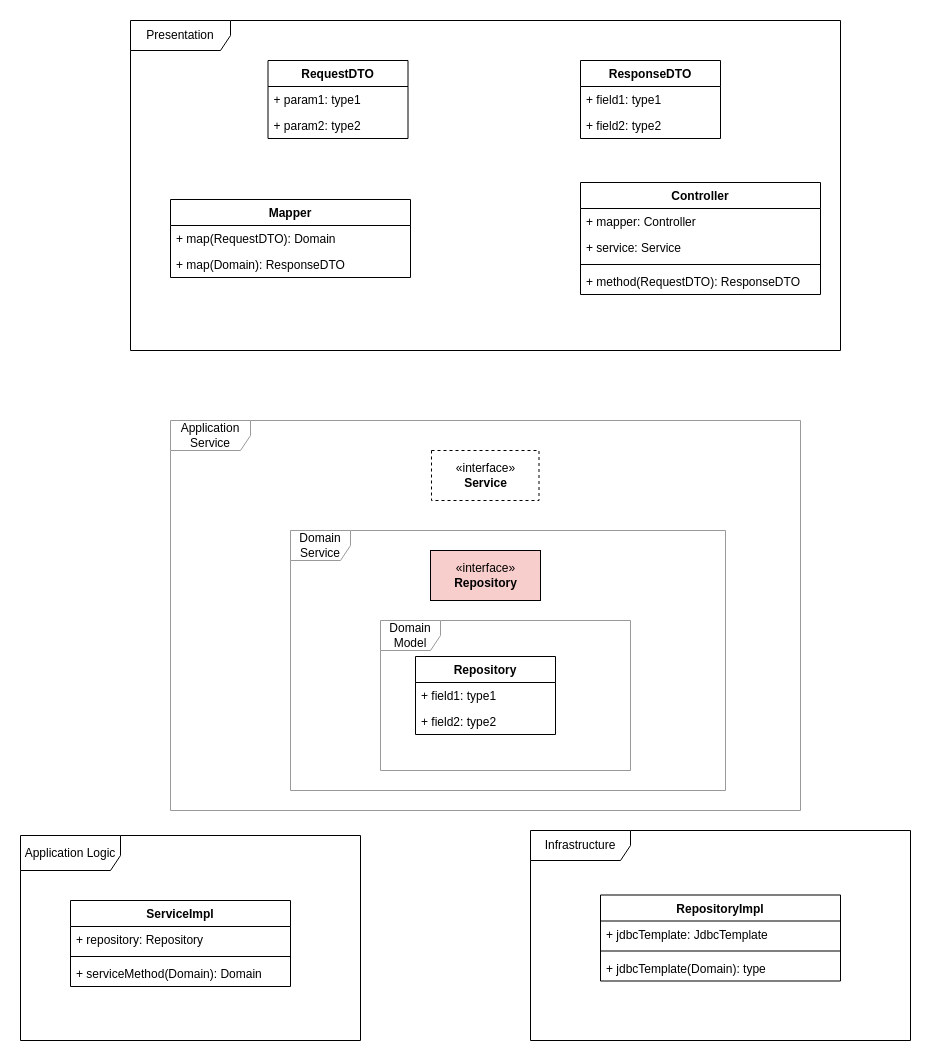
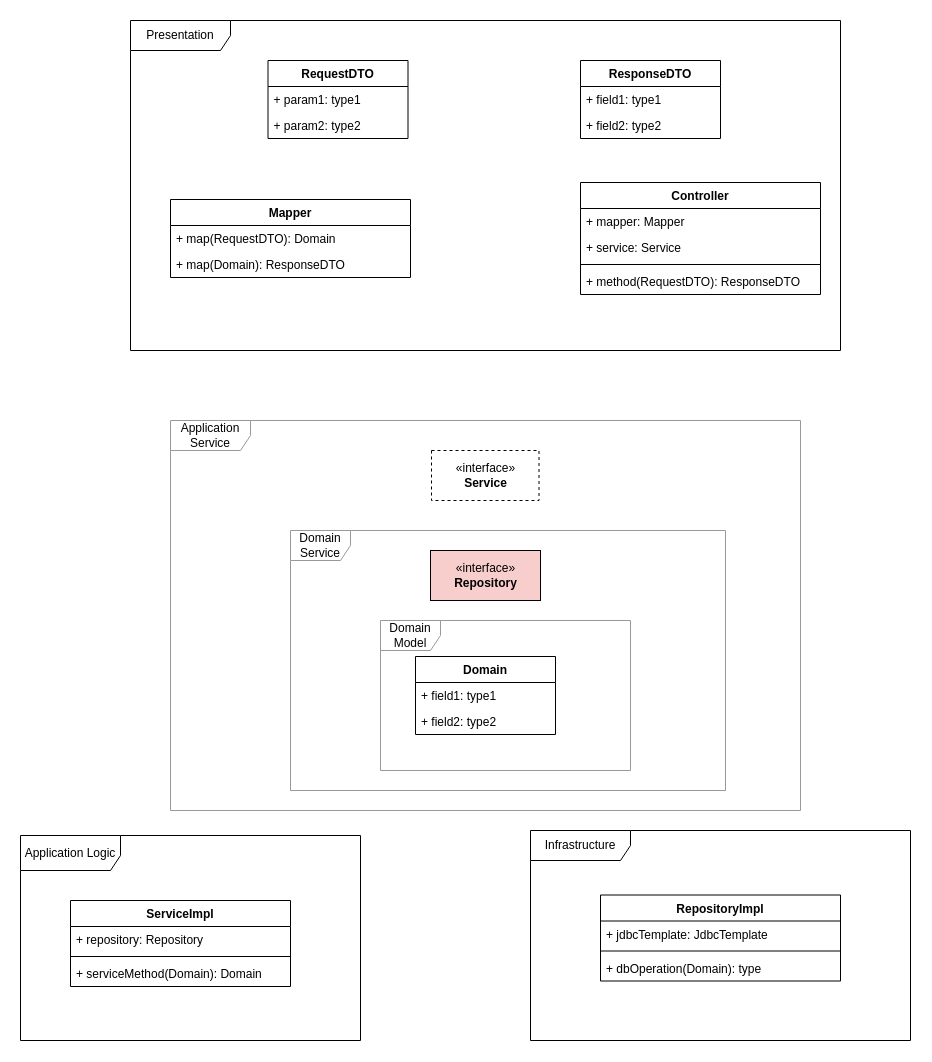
node "+ mapper: Controller": label "+ mapper: Controller" -> "+ mapper: Mapper"
node "Repository": label "Repository" -> "Domain"
node "+ jdbcTemplate(Domain): type": label "+ jdbcTemplate(Domain): type" -> "+ dbOperation(Domain): type"
